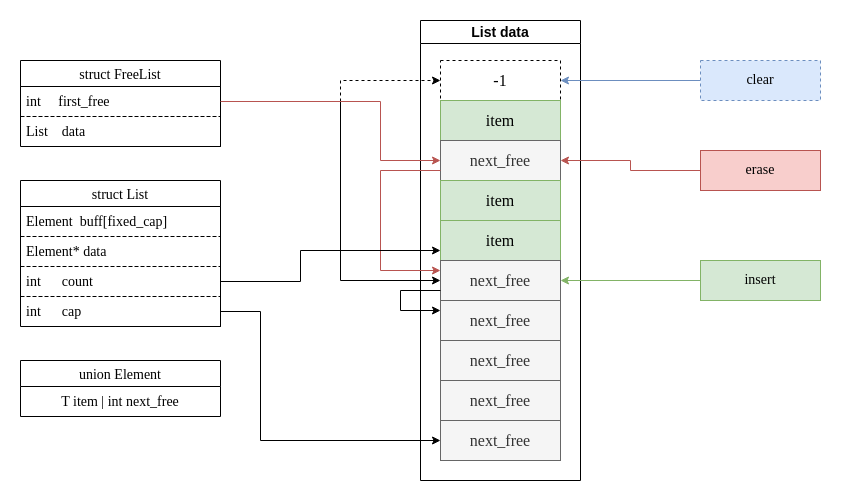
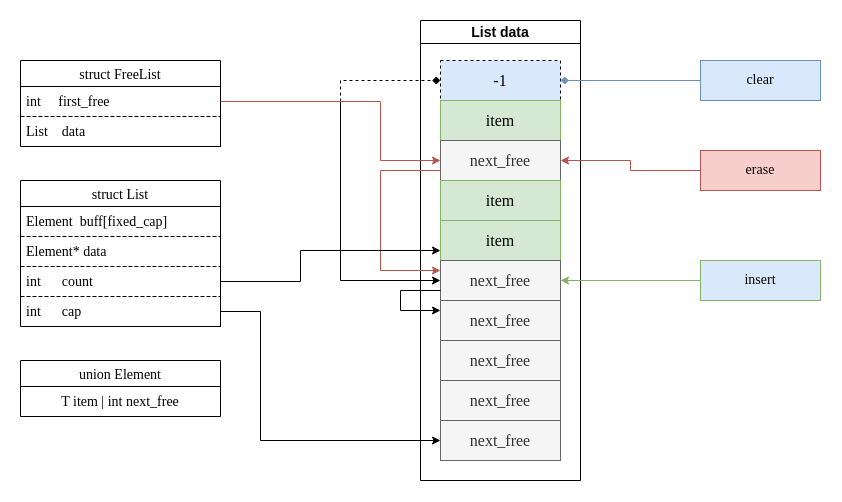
edge "int first_free" -> "-1": arrowhead classic -> diamond
node "-1": fillcolor #ffffff -> #dae8fc
edge "clear" -> "-1": arrowhead classic -> diamond
node "clear": style dashed -> solid
node "insert": fillcolor #d5e8d4 -> #dae8fc
